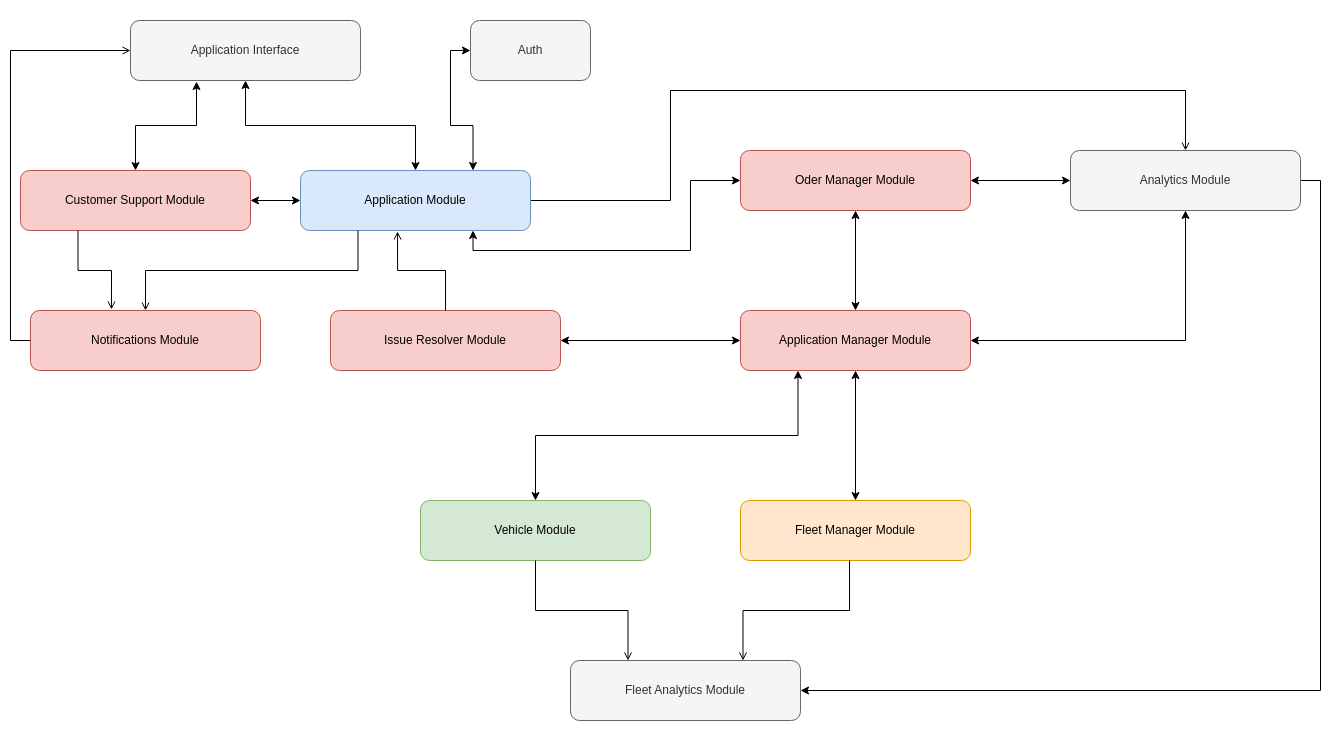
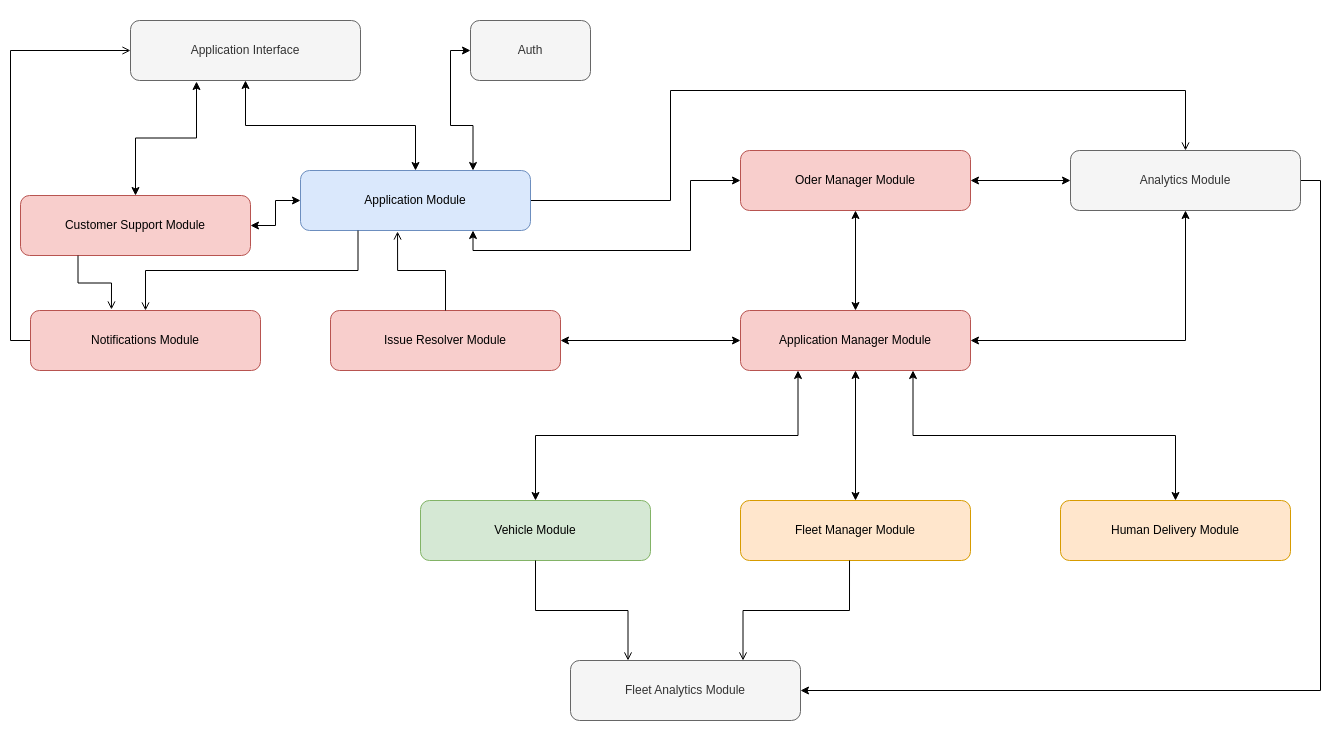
node "Customer Support Module": moved (136, 201) -> (136, 226)
edge "Application Manager Module" -- "Human Delivery Module": added
node "Human Delivery Module": added
